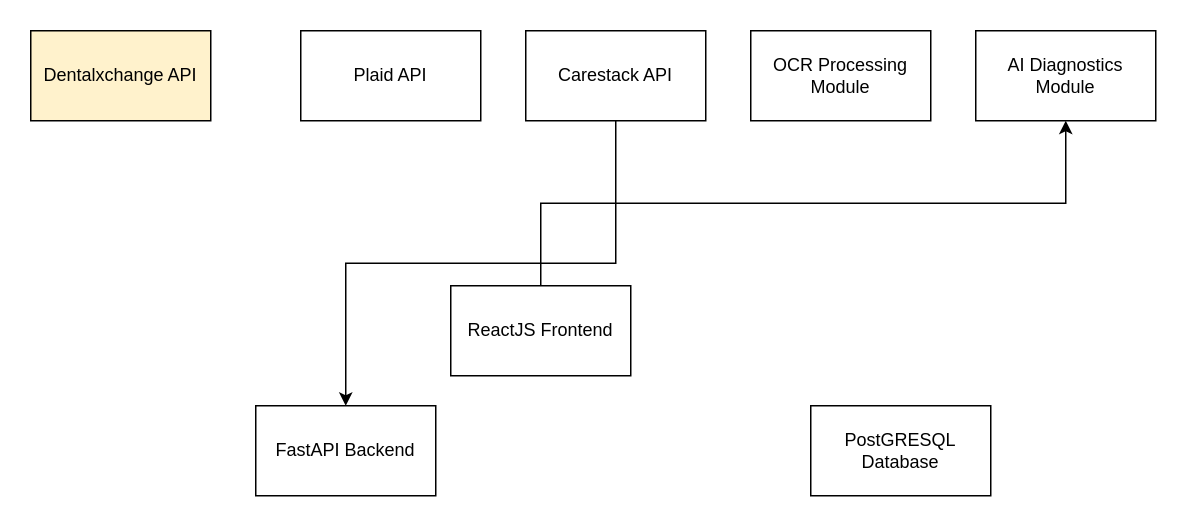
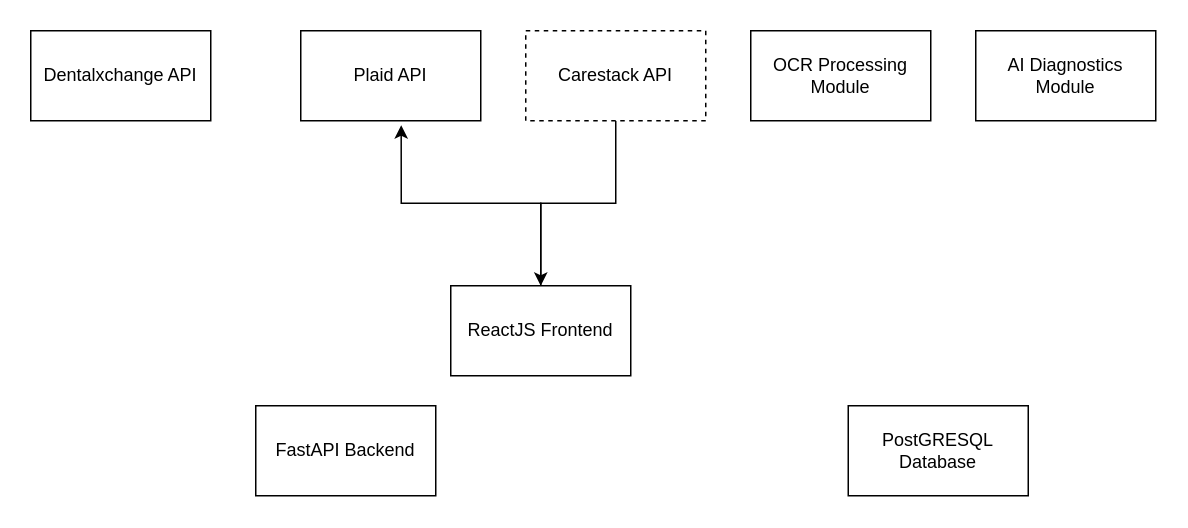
node "Dentalxchange API": fillcolor #fff2cc -> #ffffff
node "Carestack API": style solid -> dashed
edge "ReactJS Frontend" -> "AI Diagnostics Module": now "ReactJS Frontend" -> "Plaid API"
edge "Carestack API" -> "FastAPI Backend": now "Carestack API" -> "ReactJS Frontend"
node "PostGRESQL Database": moved (901, 451) -> (938, 451)
